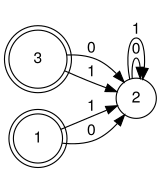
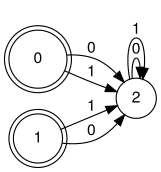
node "3": label "3" -> "0"
